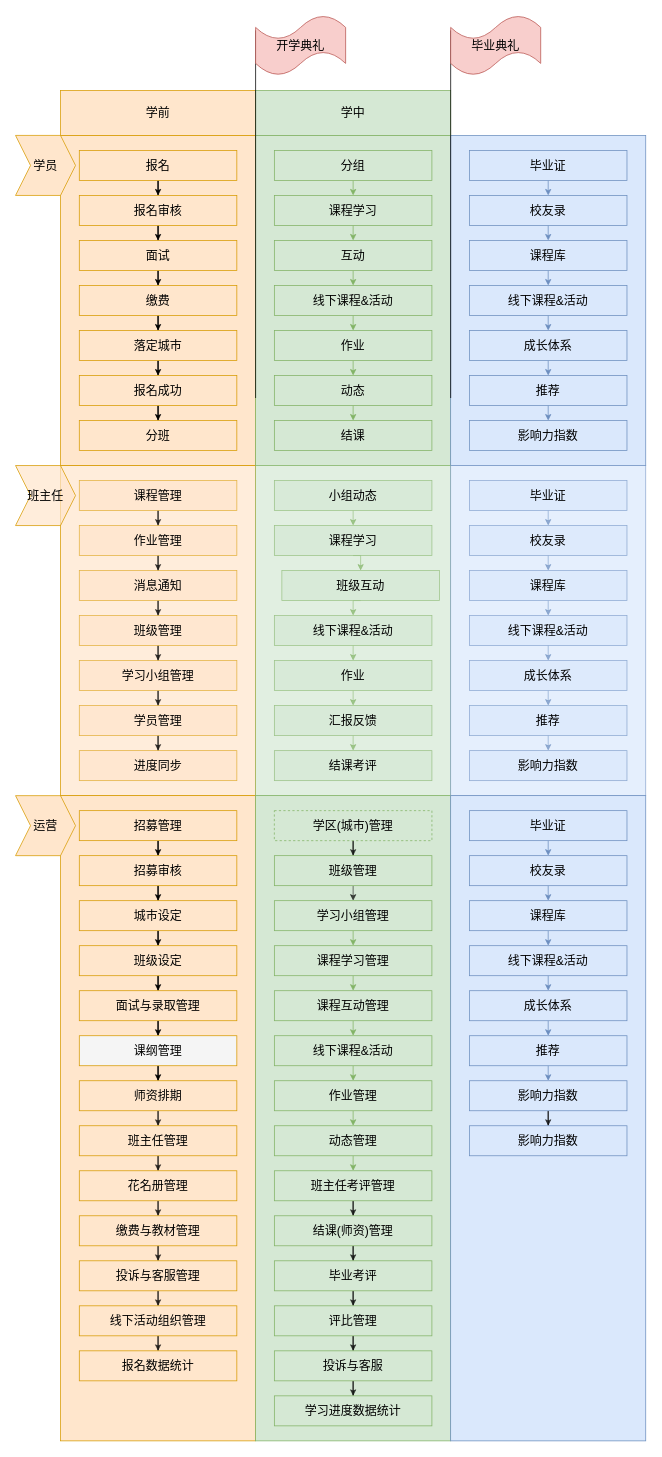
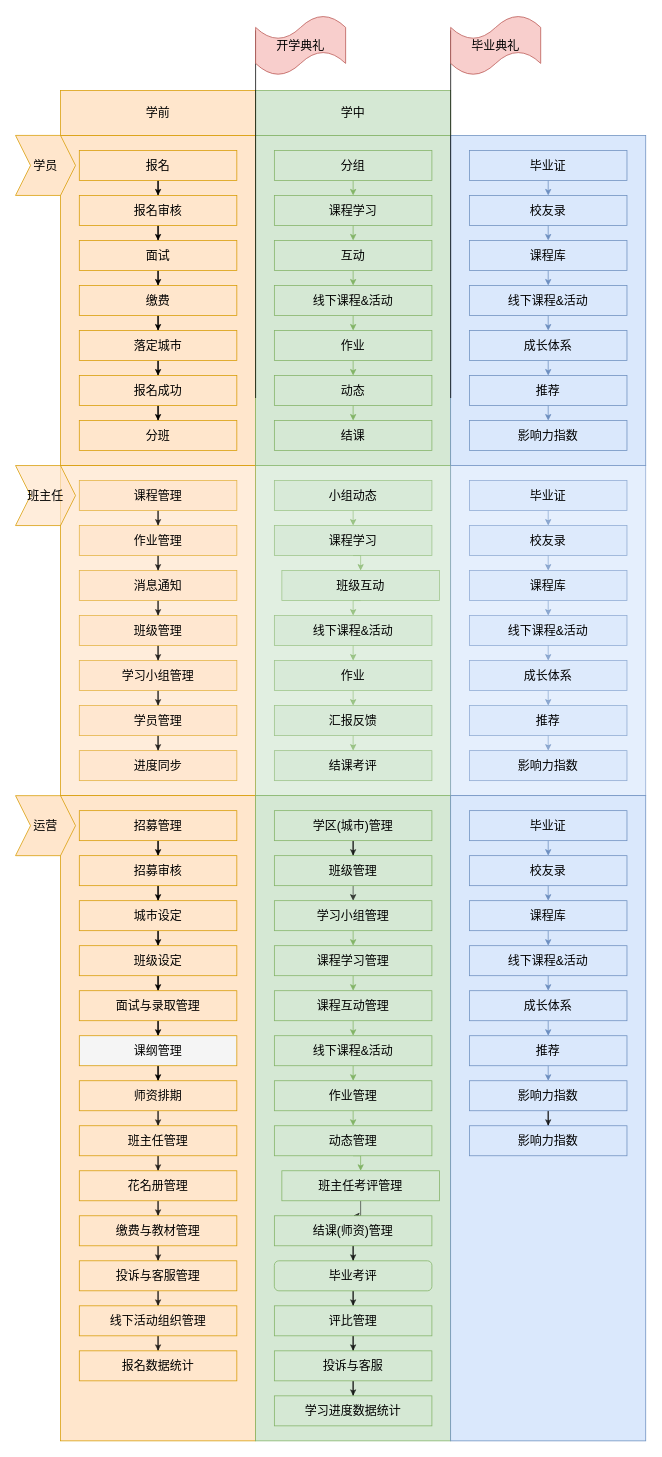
node "学区(城市)管理": style dashed -> solid
node "班主任考评管理": moved (353, 1185) -> (360, 1185)
node "毕业考评": shape rectangle -> rounded rectangle
